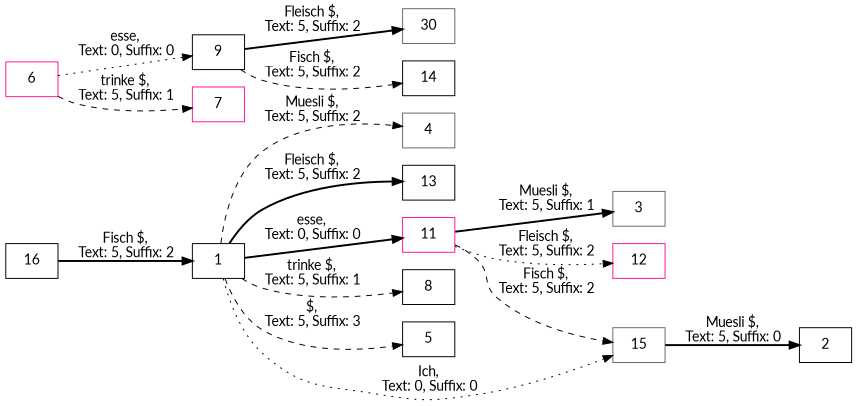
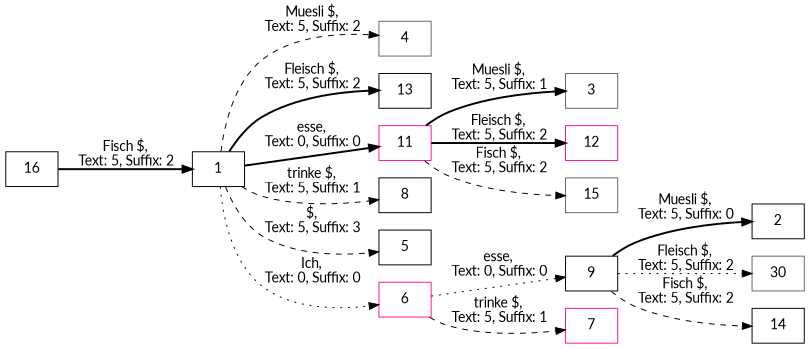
edge "9" -> "30": style bold -> dotted
edge "11" -> "12": style dotted -> bold
edge "15" -> "2": now "9" -> "2"
edge "1" -> "15": now "1" -> "6"
